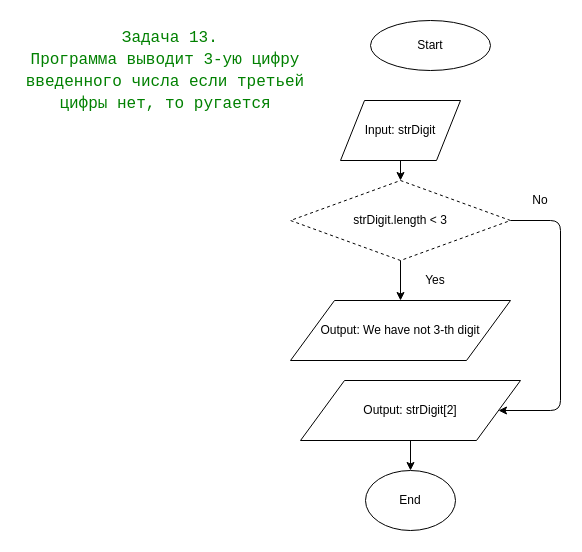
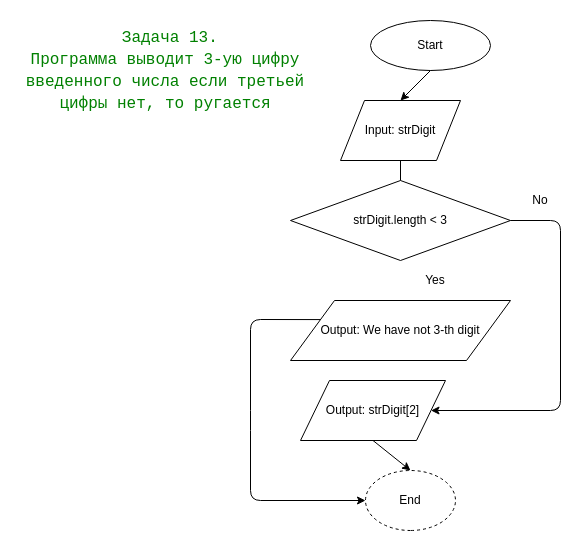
edge "Start" -> "Input: strDigit": added
edge "Input: strDigit" -> "strDigit.length < 3": arrowhead classic -> none
node "strDigit.length < 3": style dashed -> solid
edge "strDigit.length < 3" -> "Output: We have not 3-th digit": removed
node "Output: strDigit[2]": size 220x60 -> 145x60
edge "Output: We have not 3-th digit" -> "End": added
node "End": style solid -> dashed
